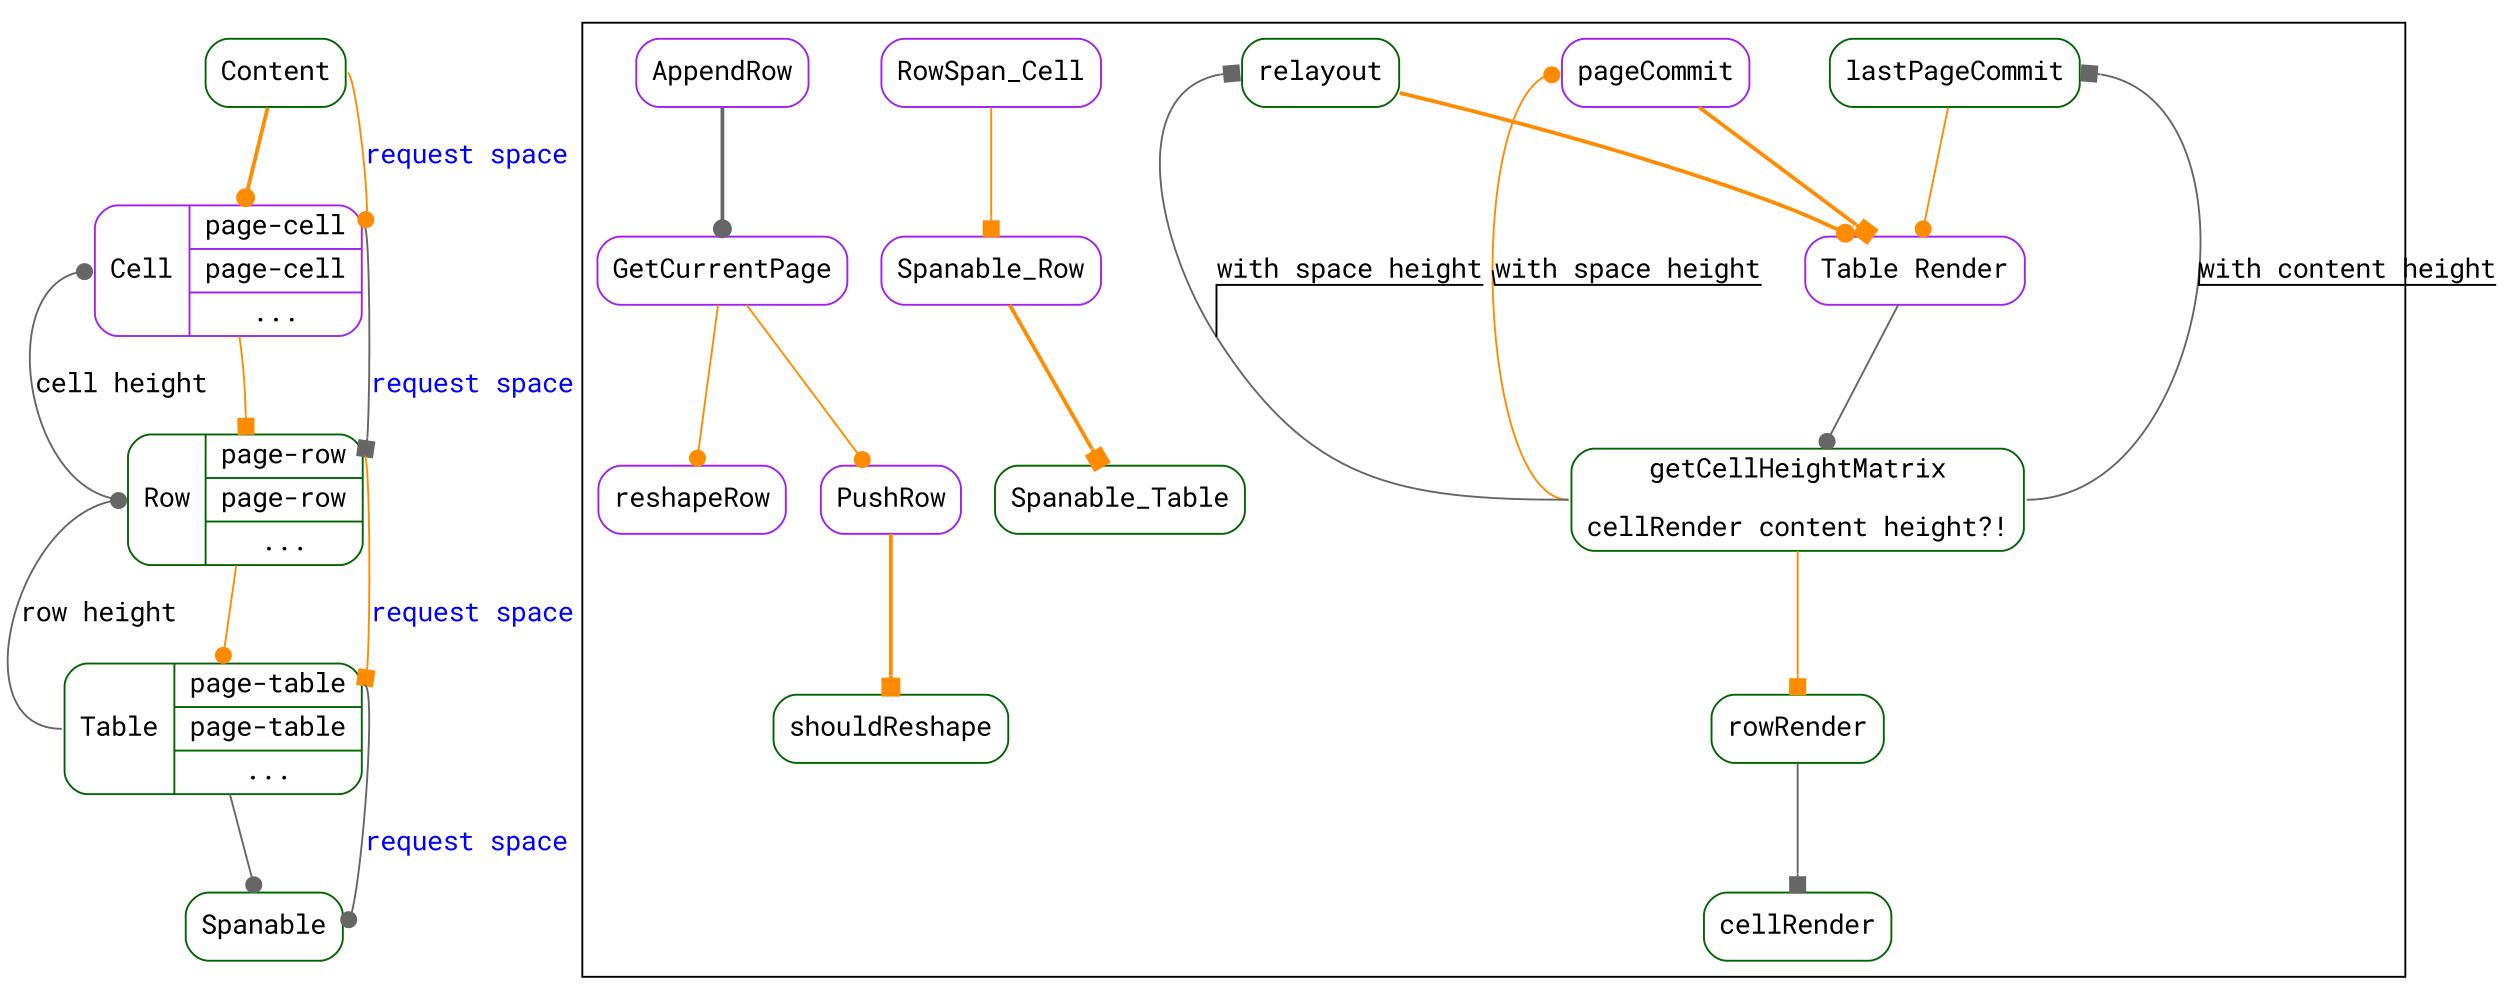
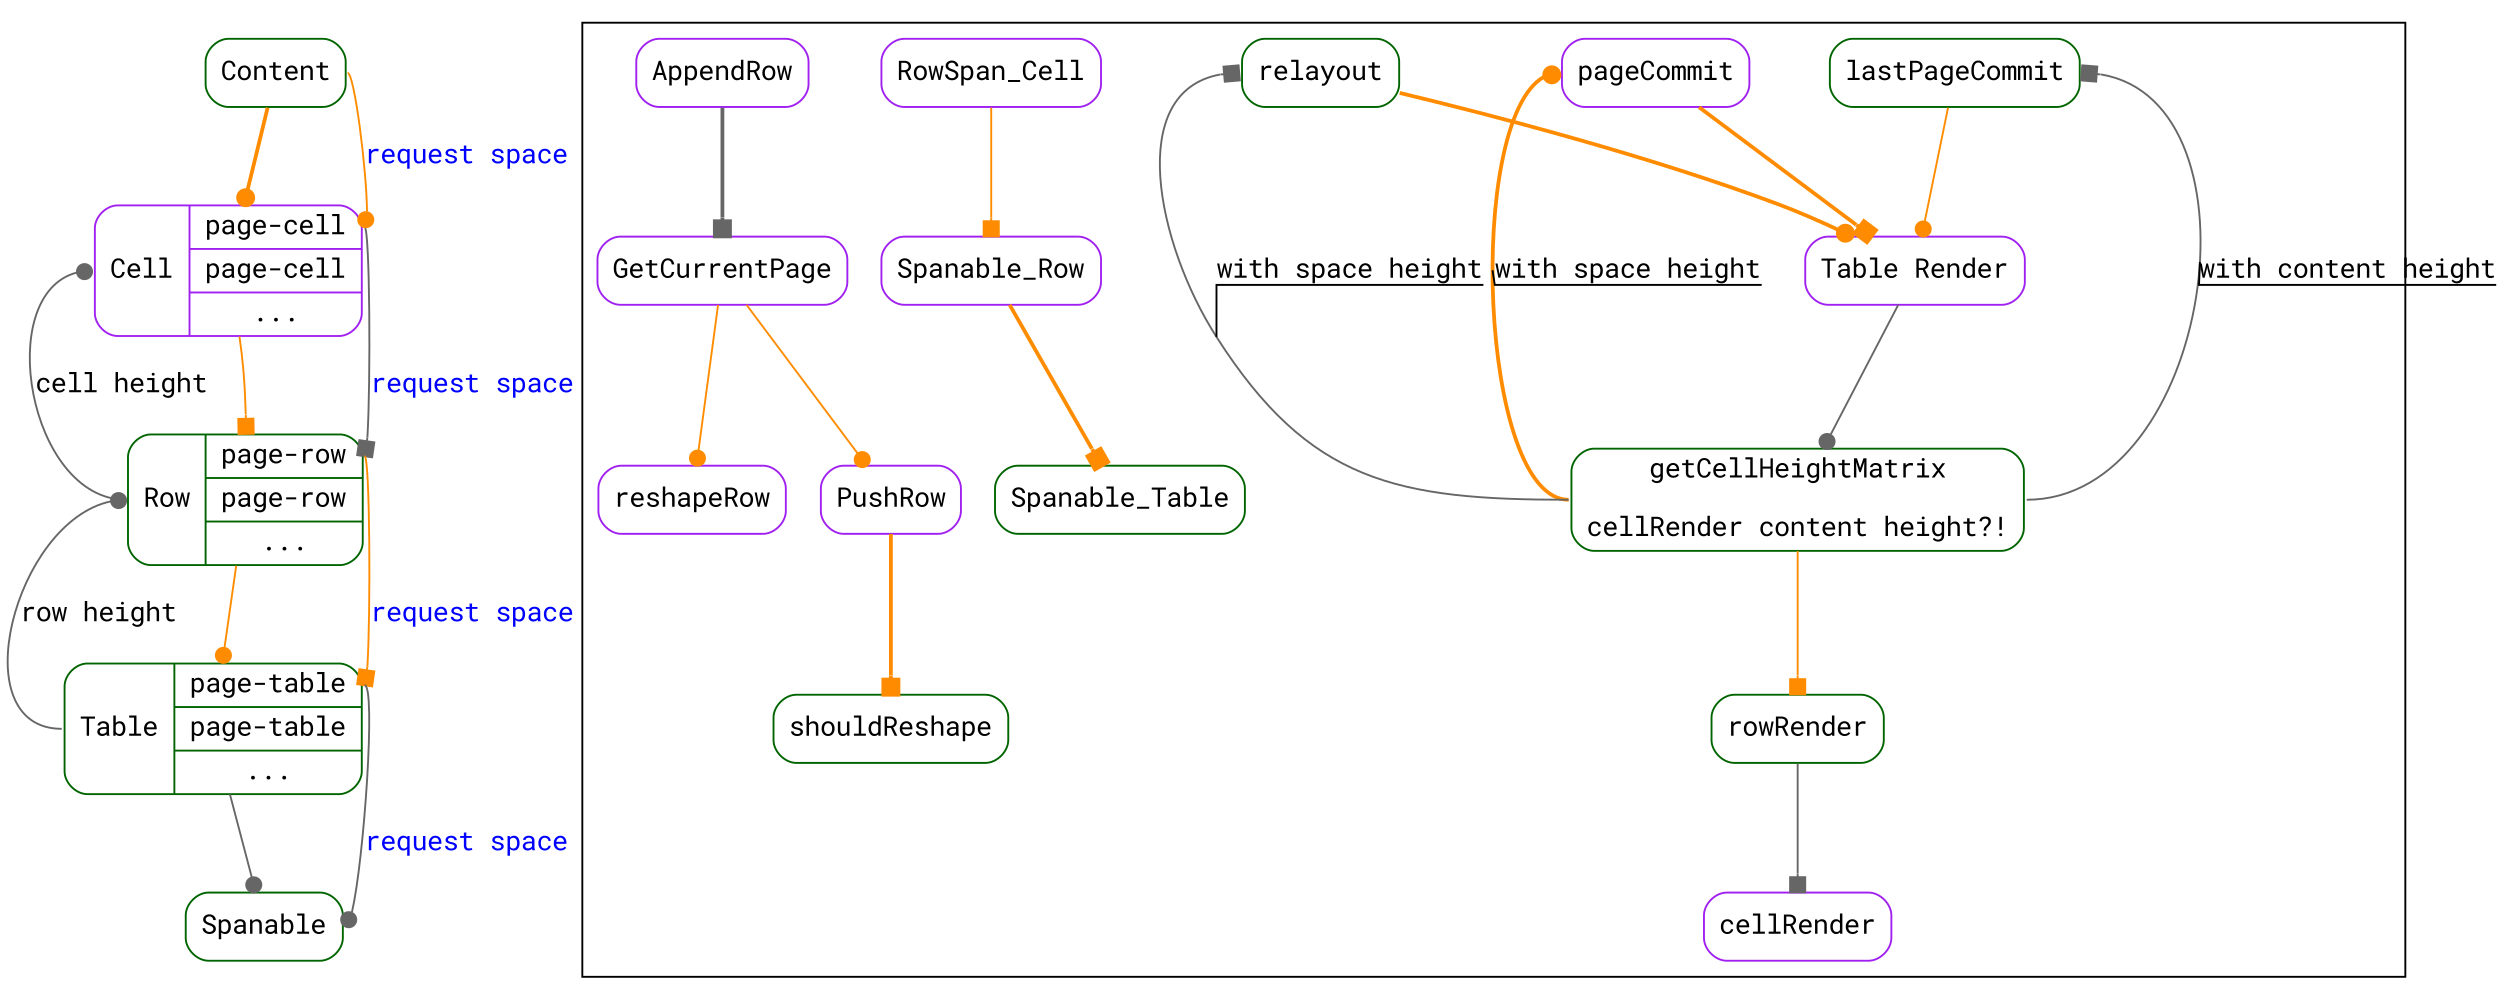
edge "AppendRow" -> "GetCurrentPage": arrowhead dot -> box
edge "getCellHeightMatrix cellRender content height?!" -> "pageCommit": style solid -> bold
node "cellRender": color darkgreen -> purple
